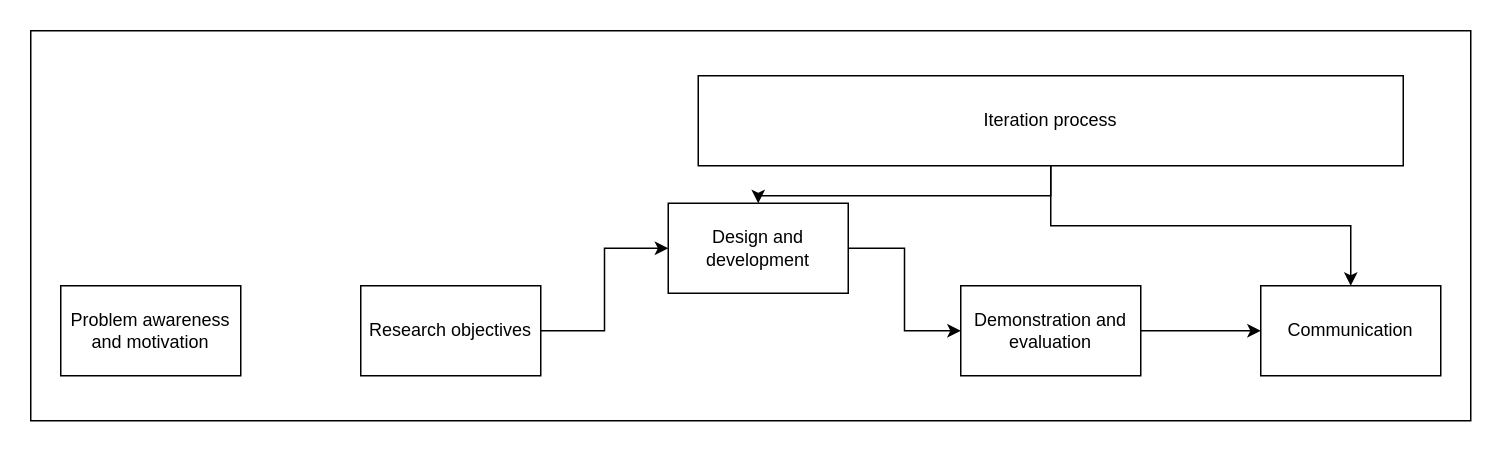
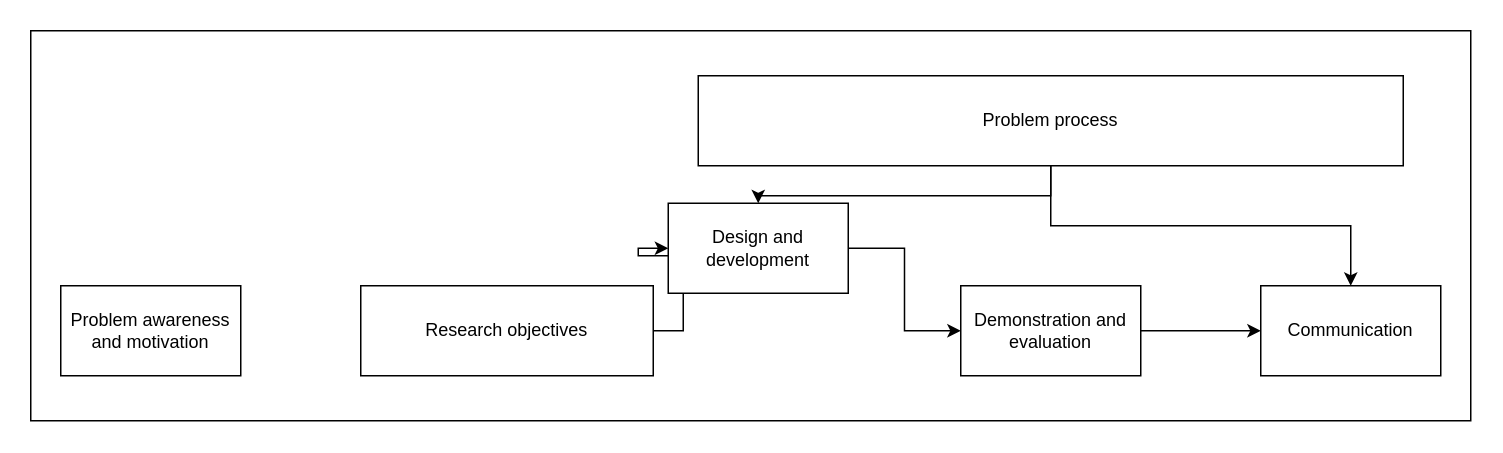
node "Iteration process": label "Iteration process" -> "Problem process"
node "Research objectives": size 180x90 -> 293x90
